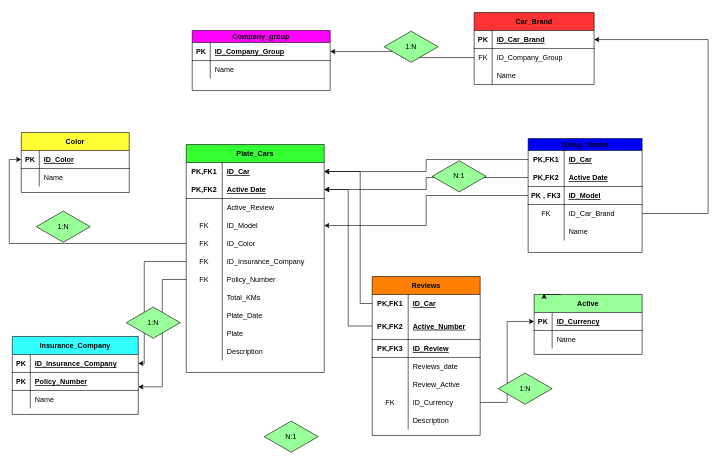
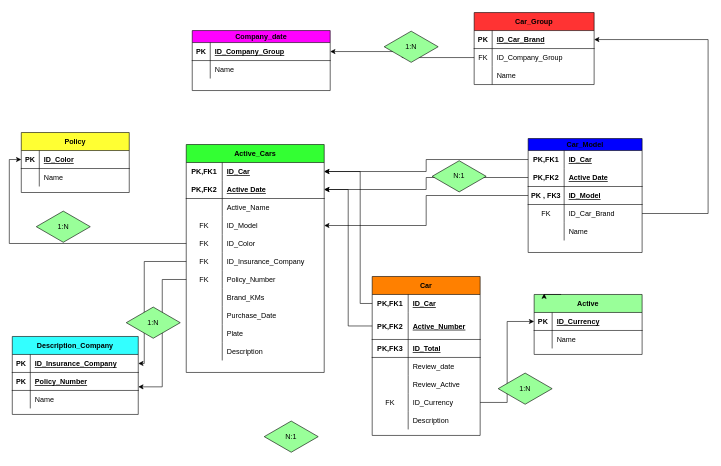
node "Car_Brand": label "Car_Brand" -> "Car_Group"
node "Company_group": label "Company_group" -> "Company_date"
node "Color": label "Color" -> "Policy"
node "Group_Model": label "Group_Model" -> "Car_Model"
node "Plate_Cars": label "Plate_Cars" -> "Active_Cars"
node "Active_Review": label "Active_Review" -> "Active_Name"
node "Reviews": label "Reviews" -> "Car"
node "Total_KMs": label "Total_KMs" -> "Brand_KMs"
node "Plate_Date": label "Plate_Date" -> "Purchase_Date"
node "Insurance_Company": label "Insurance_Company" -> "Description_Company"
node "ID_Review": label "ID_Review" -> "ID_Total"
node "Reviews_date": label "Reviews_date" -> "Review_date"
